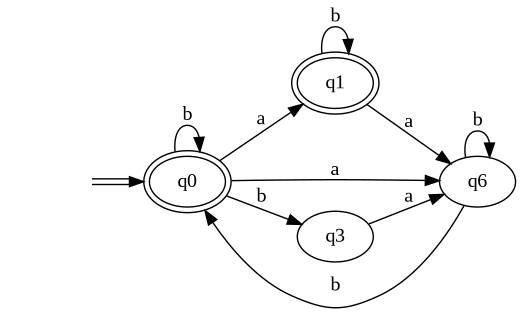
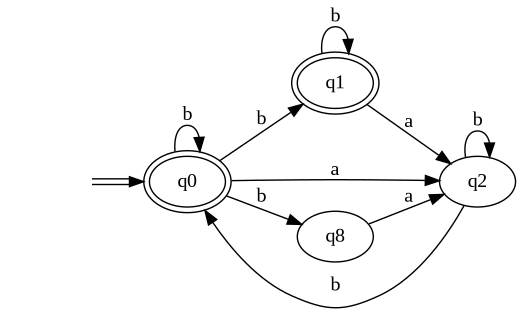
edge "q0" -> "q1": label "a" -> "b"
node "q6": label "q6" -> "q2"
node "q3": label "q3" -> "q8"
